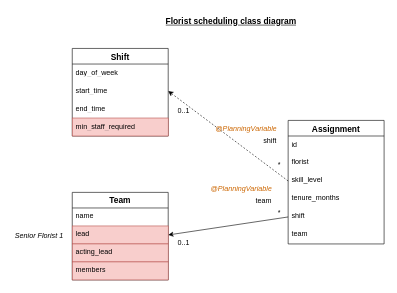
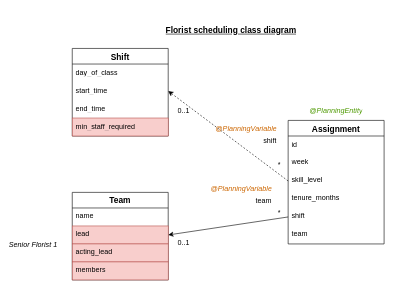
node "Florist scheduling class diagram": moved (231, 21) -> (231, 30)
node "day_of_week": label "day_of_week" -> "day_of_class"
node "@PlanningEntity": added
node "florist": label "florist" -> "week"
node "Senior Florist 1": moved (39, 236) -> (33, 245)
